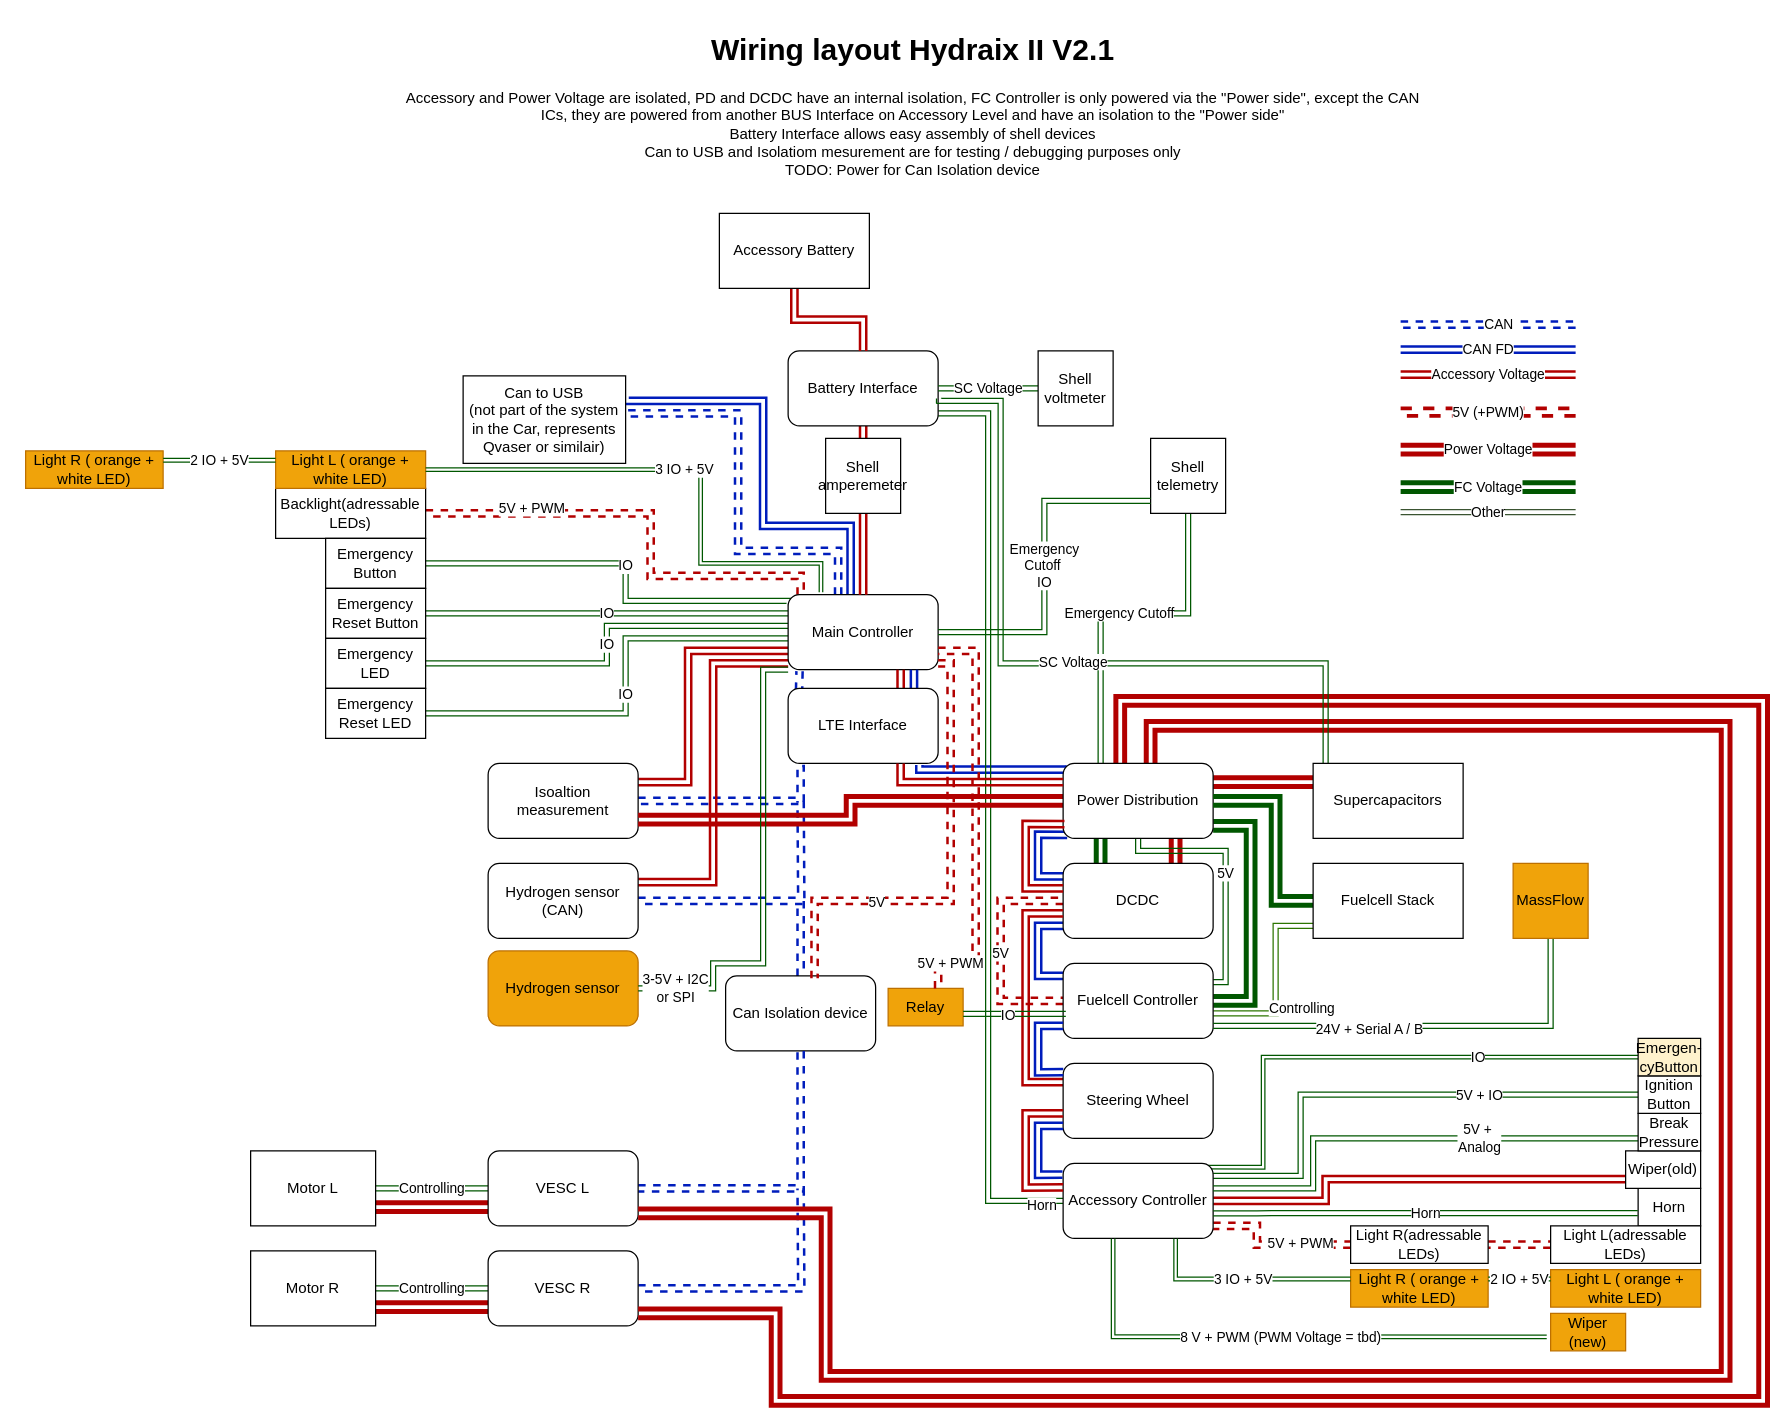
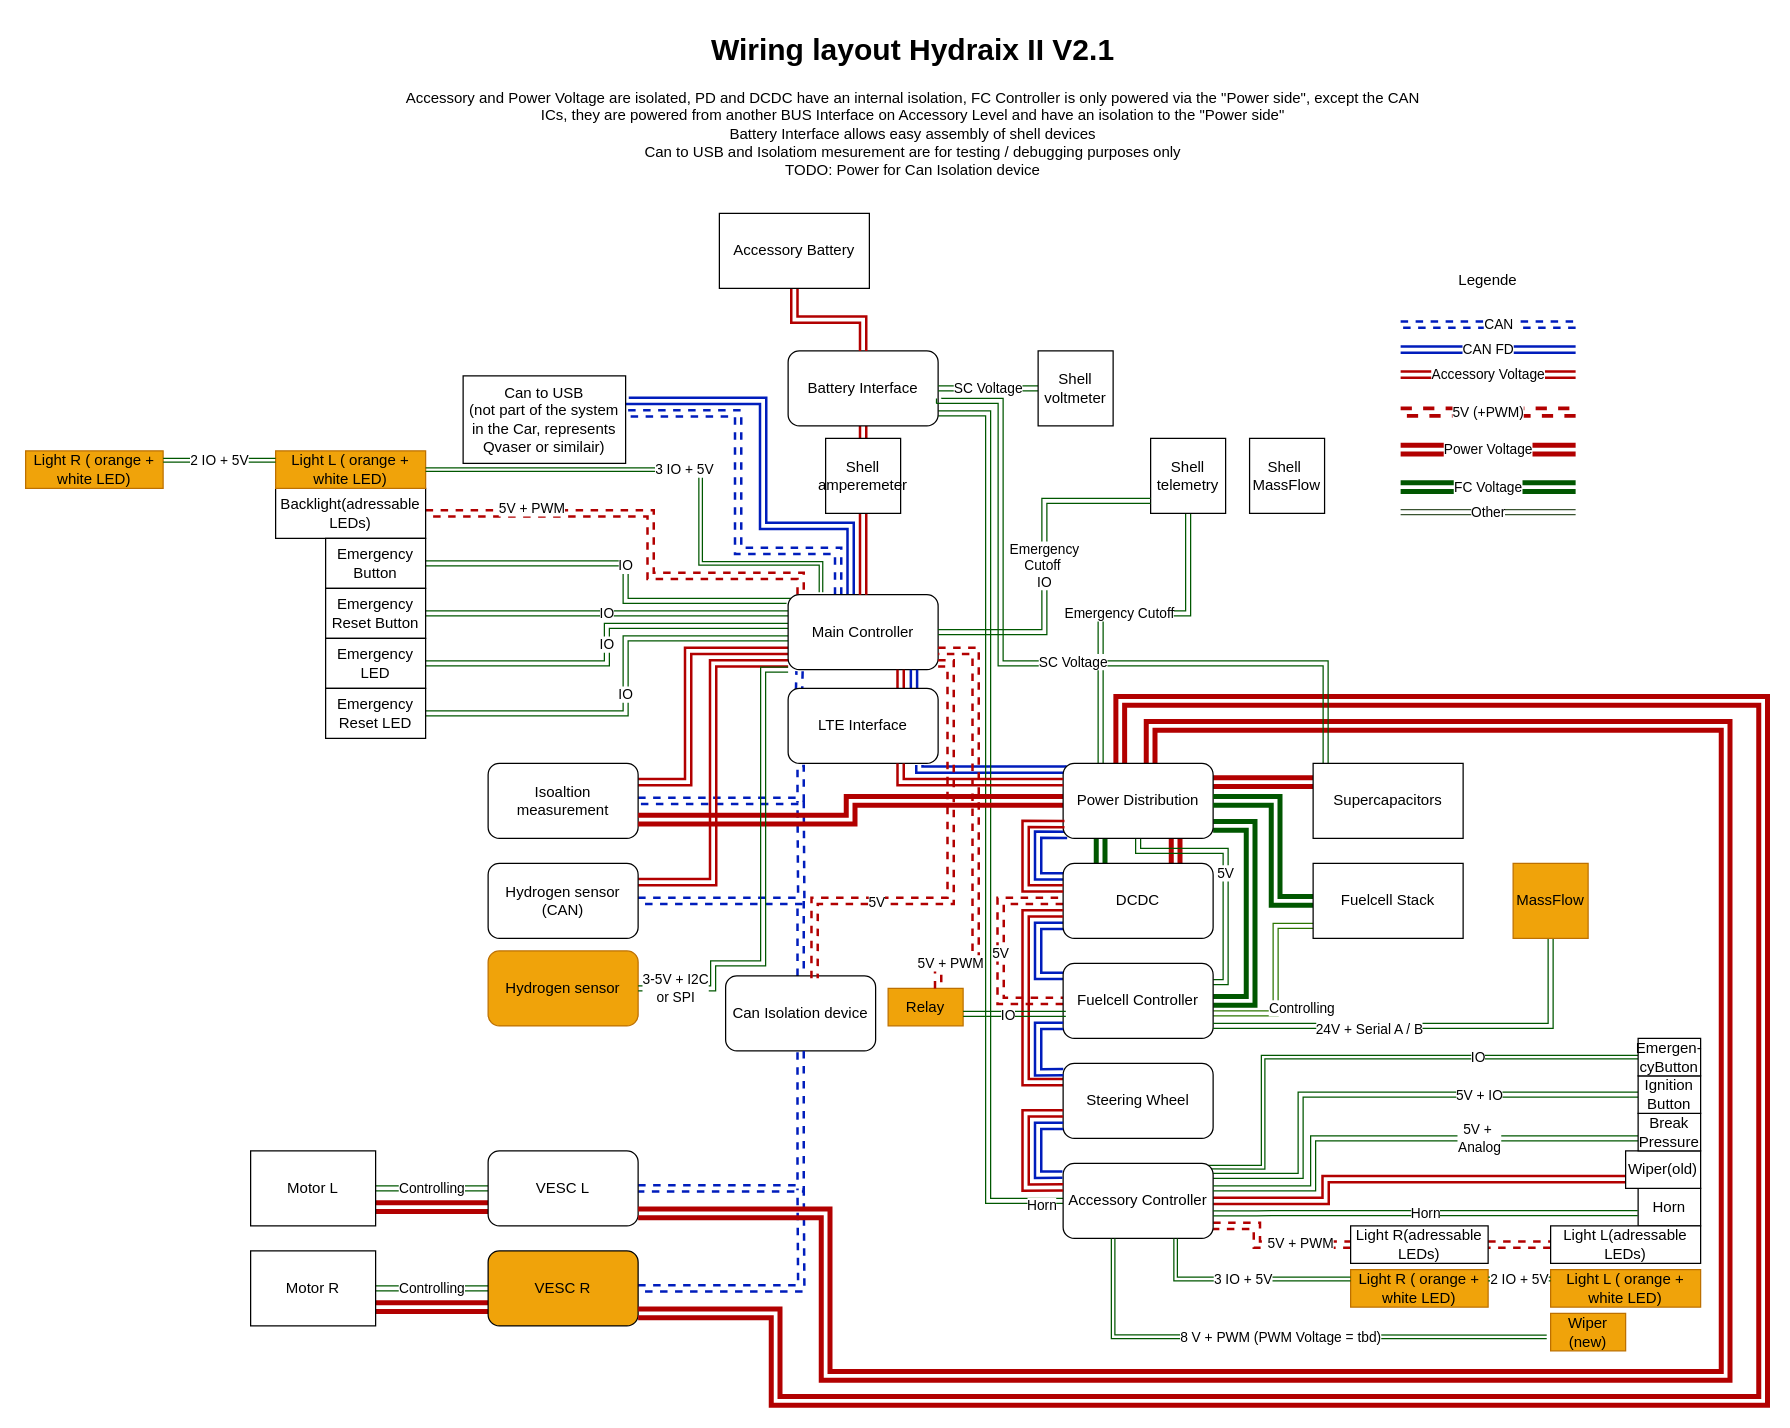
node "Legende": added
node "Shell MassFlow": added
node "Emergen-cyButton": fillcolor #fff2cc -> #ffffff
node "VESC R": fillcolor #ffffff -> #f0a30a
